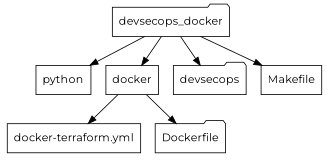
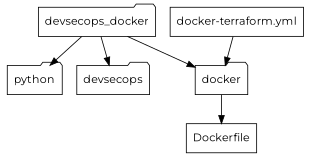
node "python": shape box -> folder
node "docker": shape box -> folder
node "Makefile": removed
edge "docker" -> "docker-terraform.yml": reversed
node "Dockerfile": shape folder -> box
